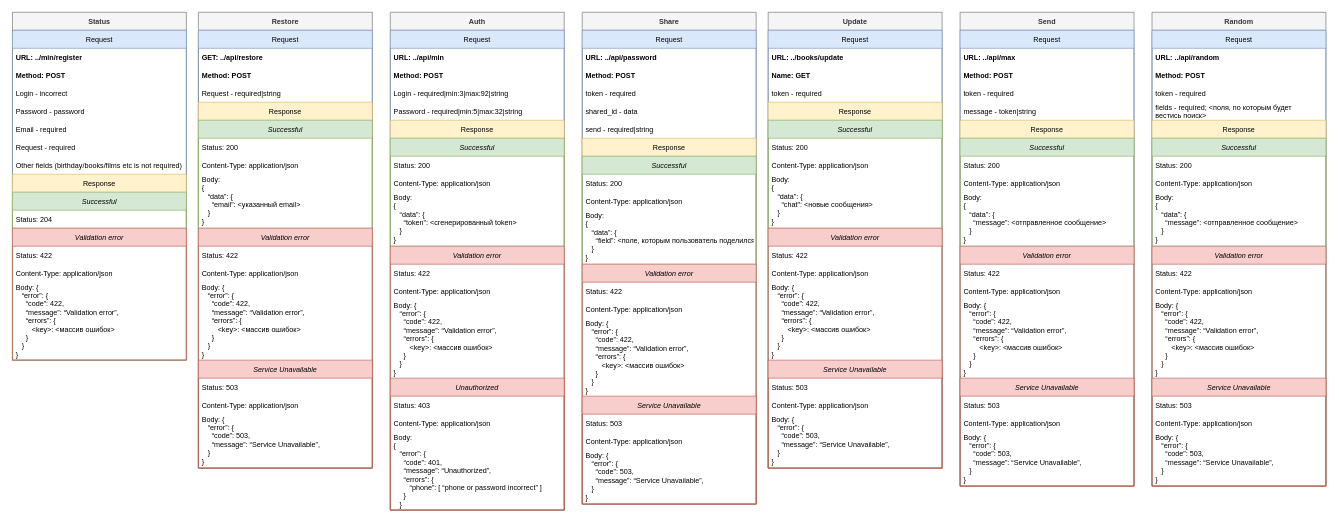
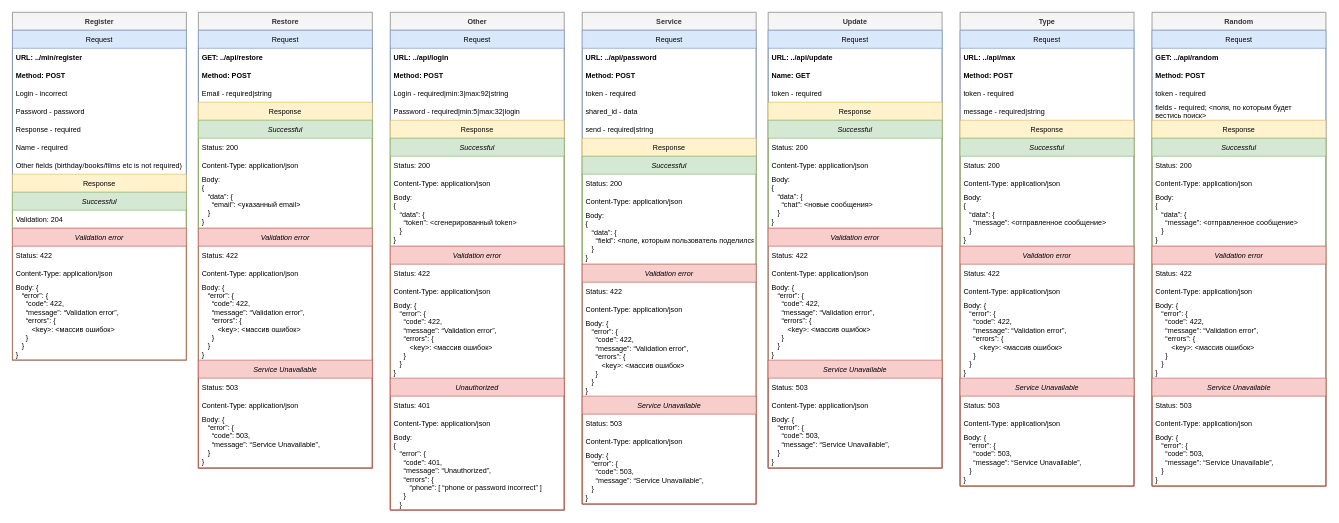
node "Status": label "Status" -> "Register"
node "Auth": label "Auth" -> "Other"
node "Share": label "Share" -> "Service"
node "Send": label "Send" -> "Type"
node "URL: ../api/min": label "URL: ../api/min" -> "URL: ../api/login"
node "URL: ../books/update": label "URL: ../books/update" -> "URL: ../api/update"
node "URL: ../api/random": label "URL: ../api/random" -> "GET: ../api/random"
node "Request - required|string": label "Request - required|string" -> "Email - required|string"
node "Password - required|min:5|max:32|string": label "Password - required|min:5|max:32|string" -> "Password - required|min:5|max:32|login"
node "message - token|string": label "message - token|string" -> "message - required|string"
node "Email - required": label "Email - required" -> "Response - required"
node "Request - required": label "Request - required" -> "Name - required"
node "Status: 204": label "Status: 204" -> "Validation: 204"
node "Status: 403": label "Status: 403" -> "Status: 401"
